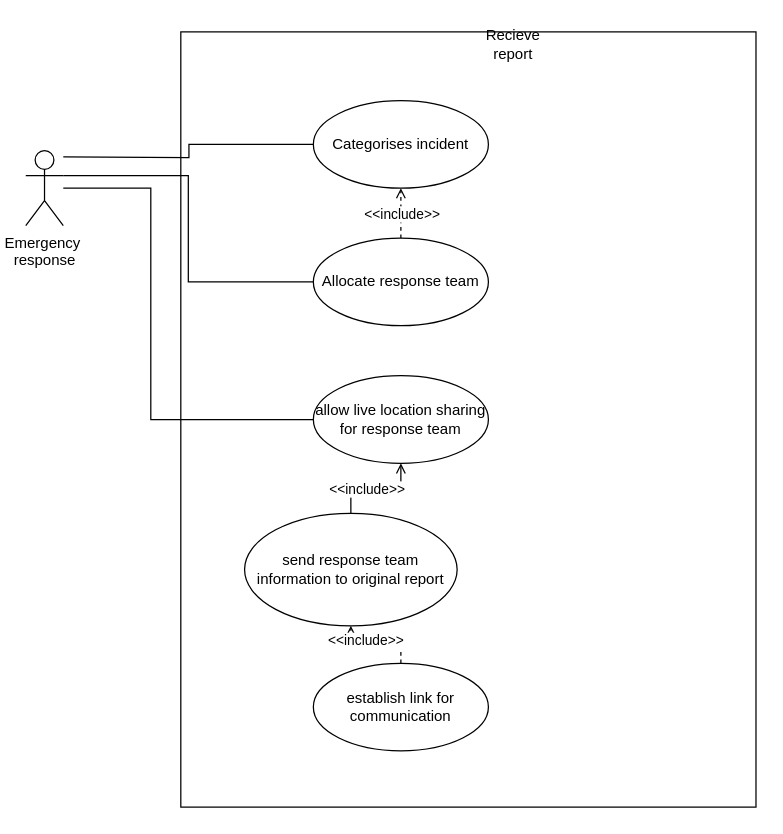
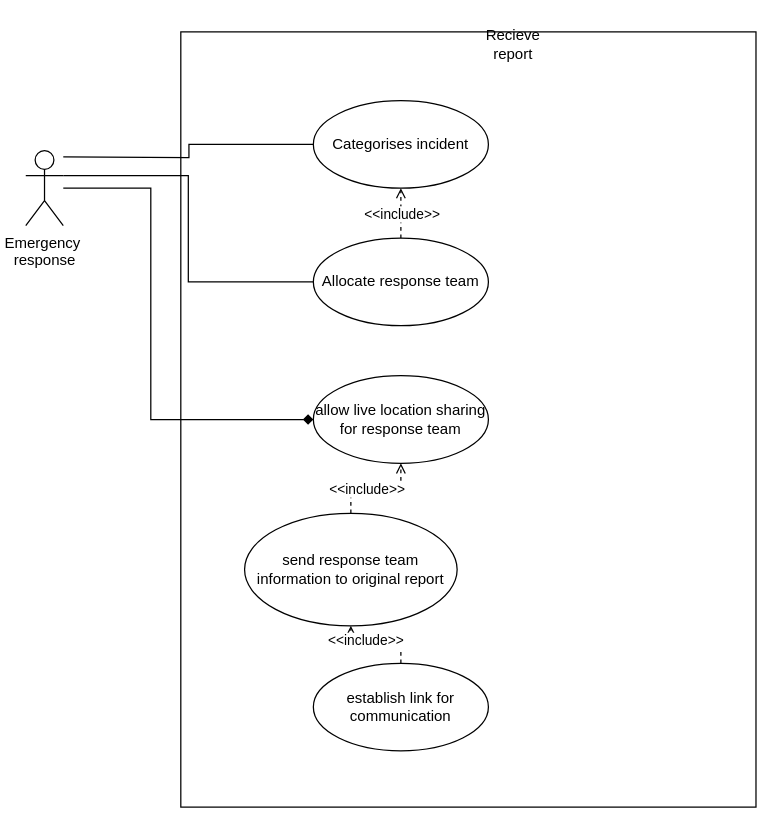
edge "Emergency response" -- "allow live location sharing for response team": arrowhead none -> diamond
edge "send response team information to original report" -> "allow live location sharing for response team": style solid -> dashed
